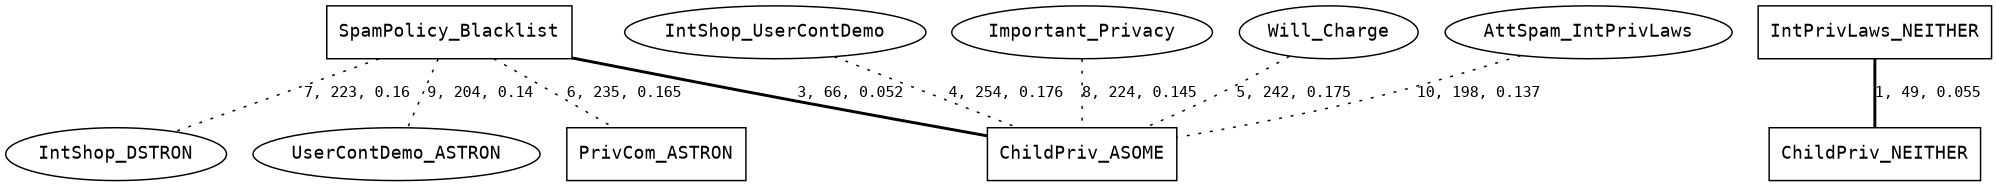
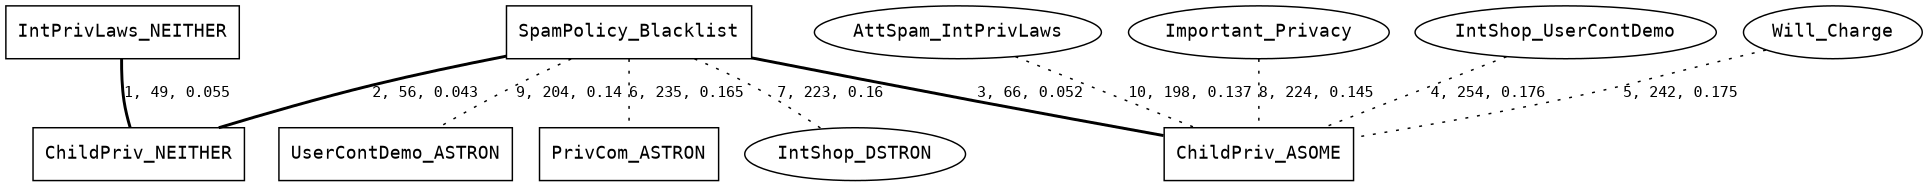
edge "SpamPolicy_Blacklist" -- "ChildPriv_NEITHER": added, label "2, 56, 0.043"
node "UserContDemo_ASTRON": shape ellipse -> box
